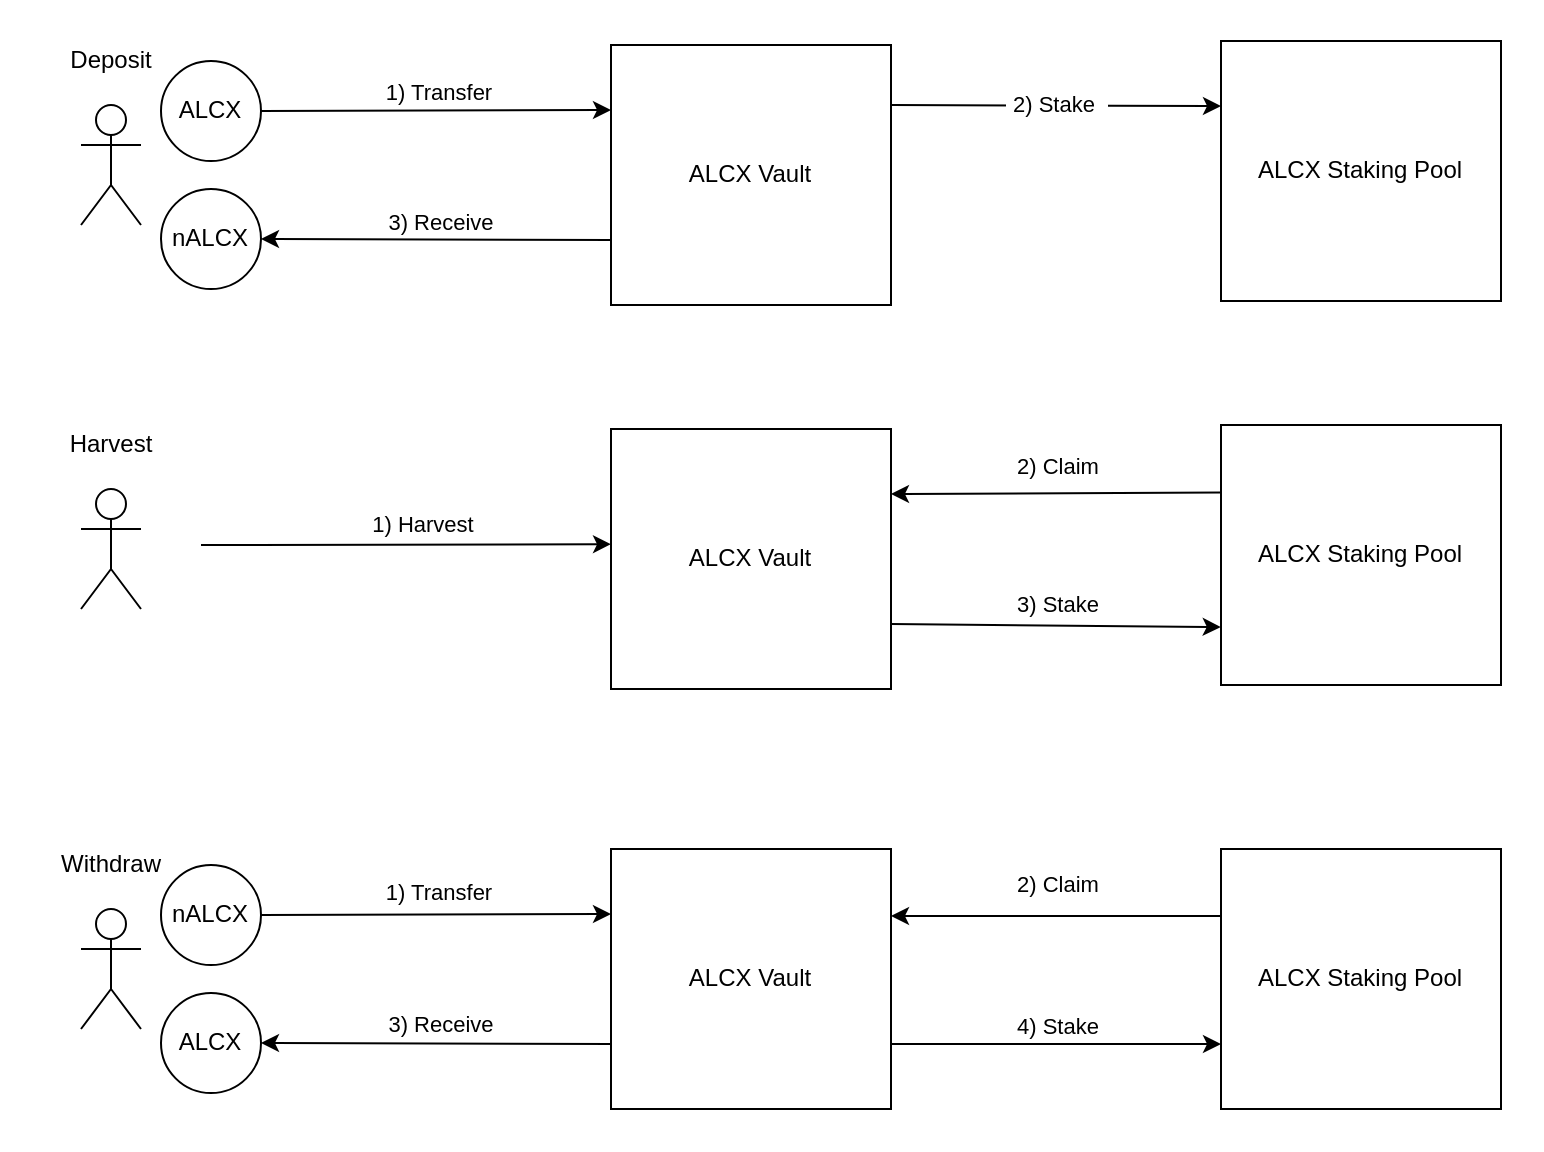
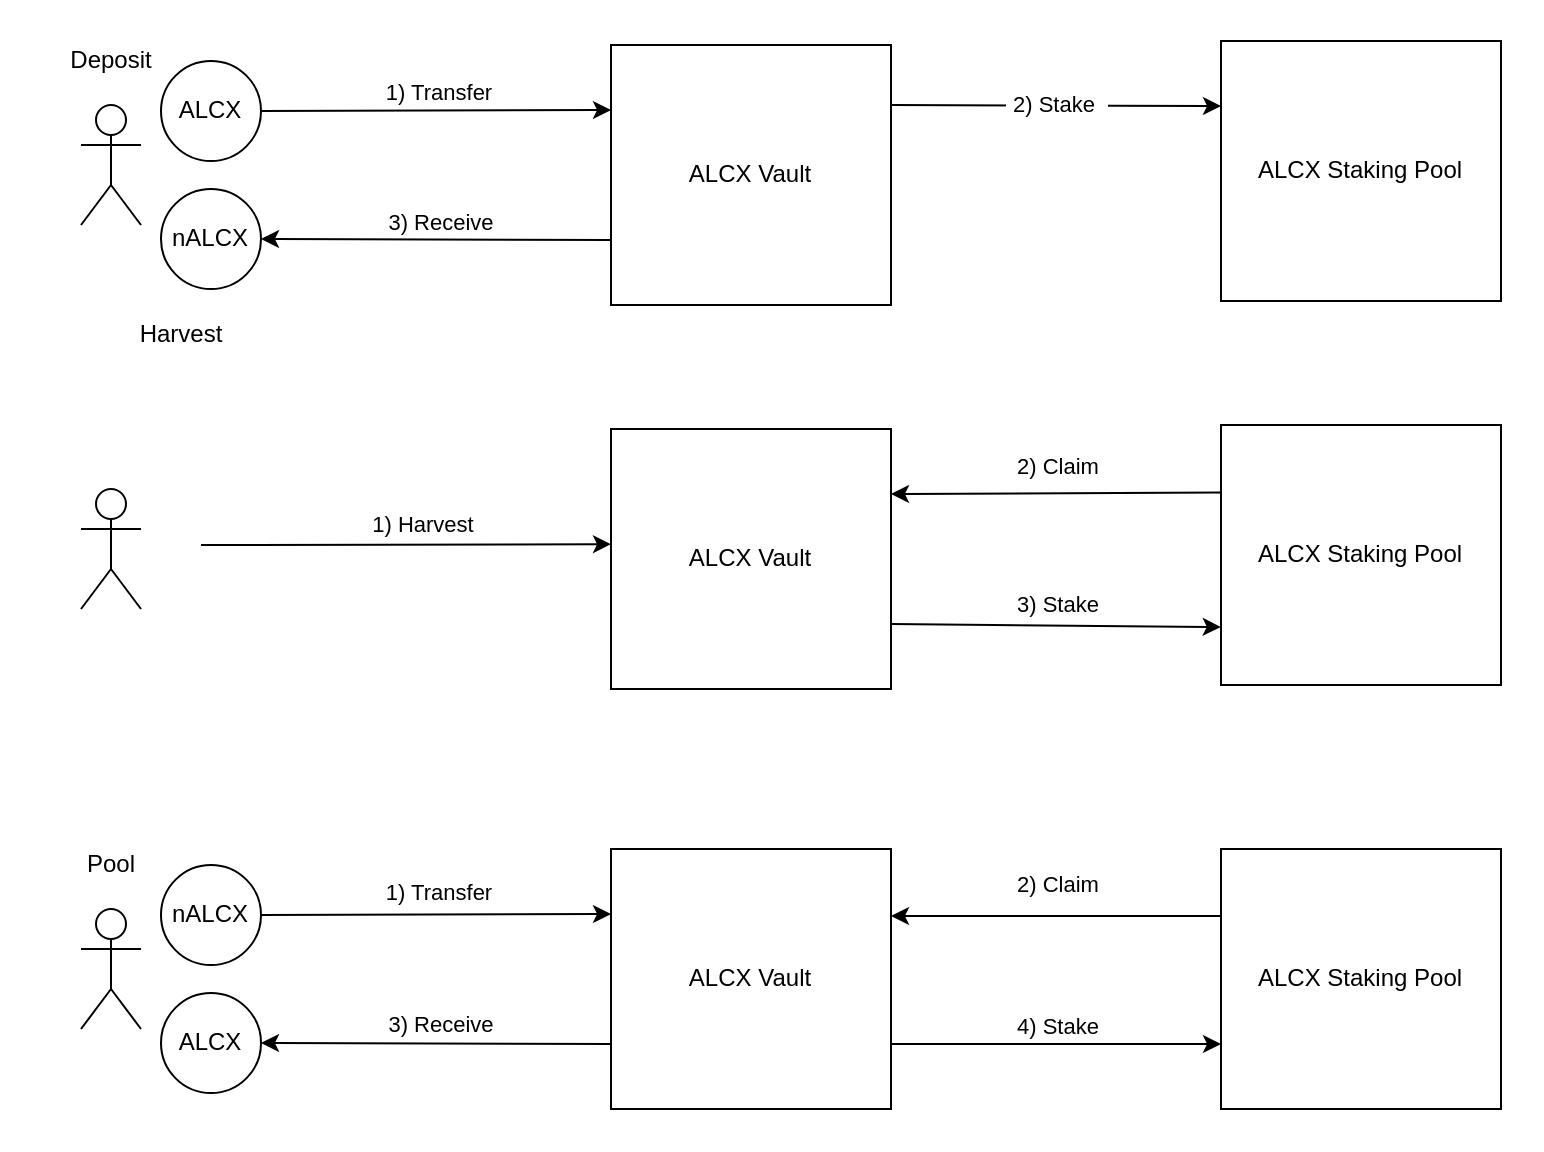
node "Harvest": moved (111, 445) -> (181, 335)
node "Withdraw": label "Withdraw" -> "Pool"
